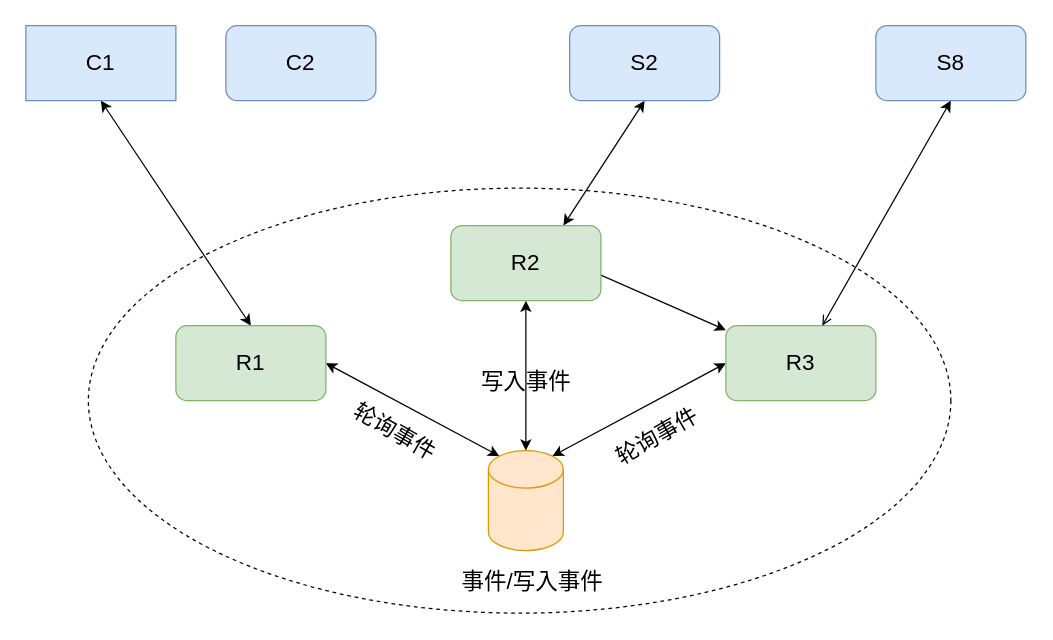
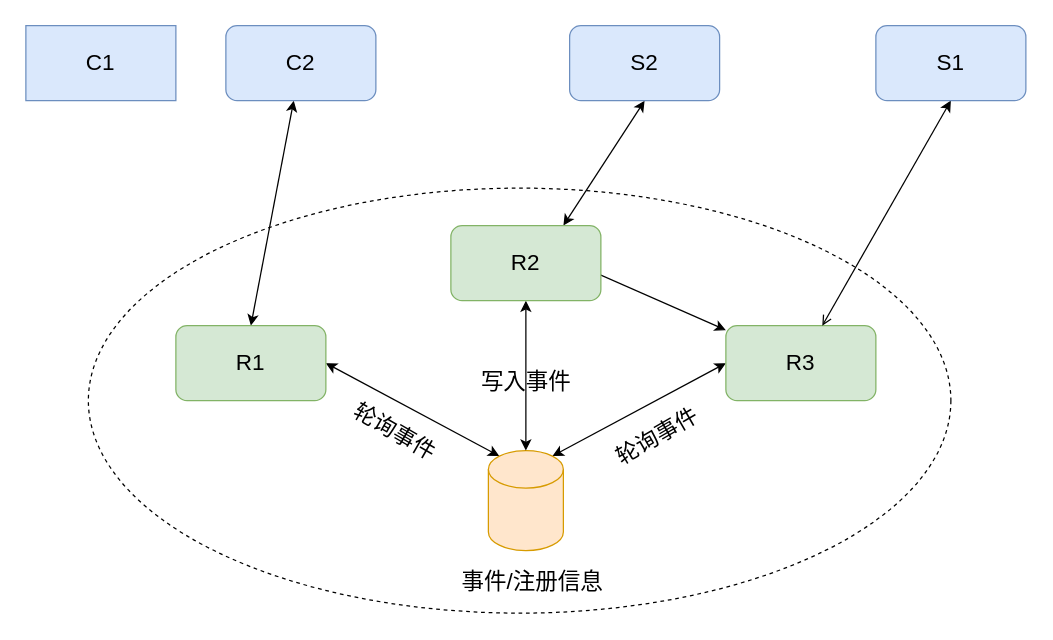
node "S8": label "S8" -> "S1"
edge "C1" -- "R1": now "C2" -- "R1"
node "事件/写入事件": label "事件/写入事件" -> "事件/注册信息"
